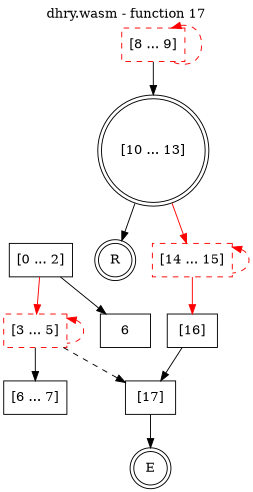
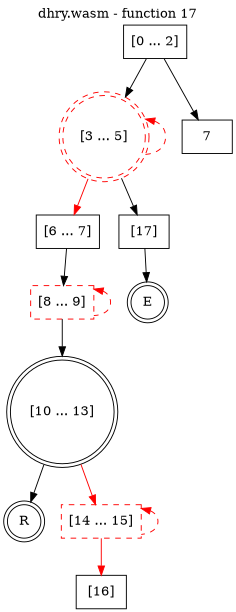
edge "[6 ... 7]" -> "[8 ... 9]": added
edge "[0 ... 2]" -> "[3 ... 5]": color red -> black
node "[3 ... 5]": shape box -> doublecircle
node "6": label "6" -> "7"
edge "[3 ... 5]" -> "[6 ... 7]": color black -> red
edge "[16]" -> "[17]": removed
edge "[3 ... 5]" -> "[17]": style dashed -> solid
